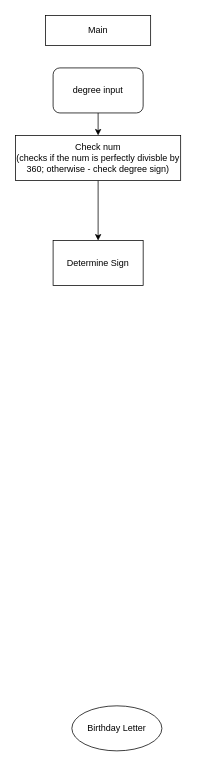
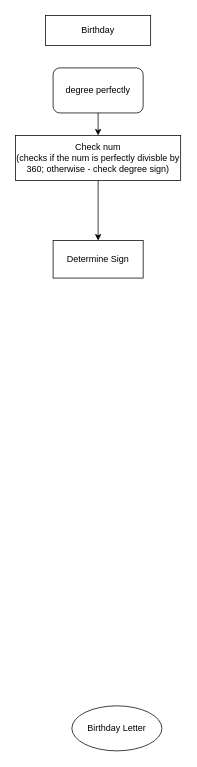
node "Main": label "Main" -> "Birthday"
node "degree input": label "degree input" -> "degree perfectly"
node "Determine Sign": size 90x45 -> 90x38
